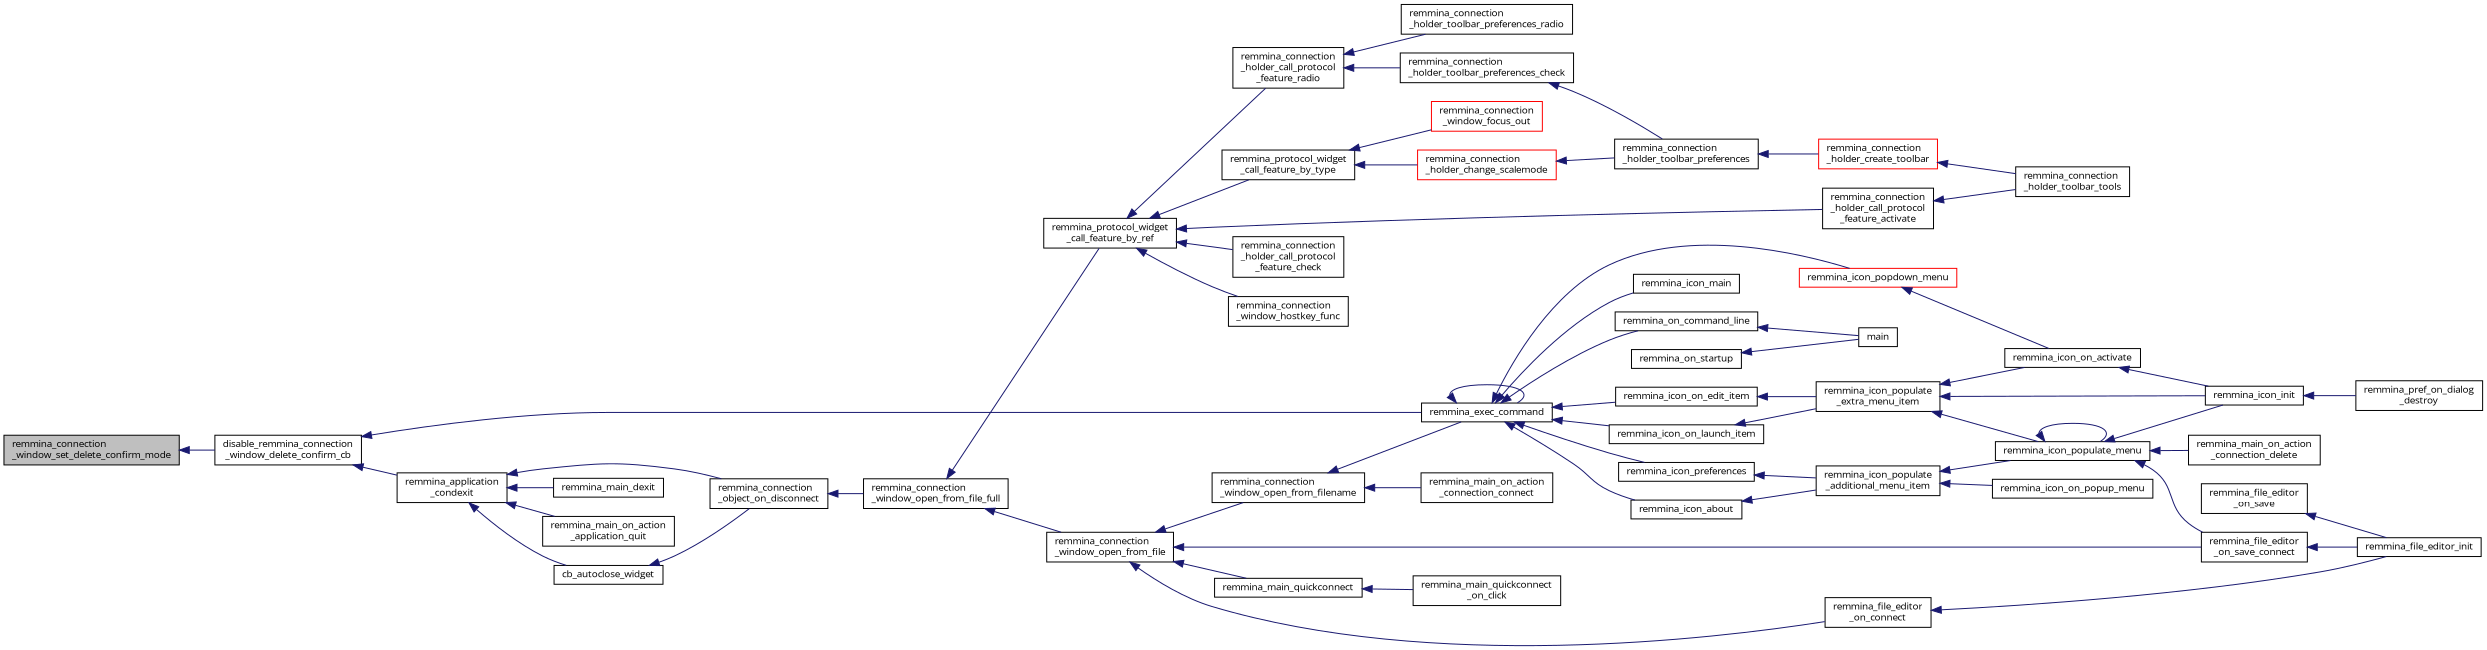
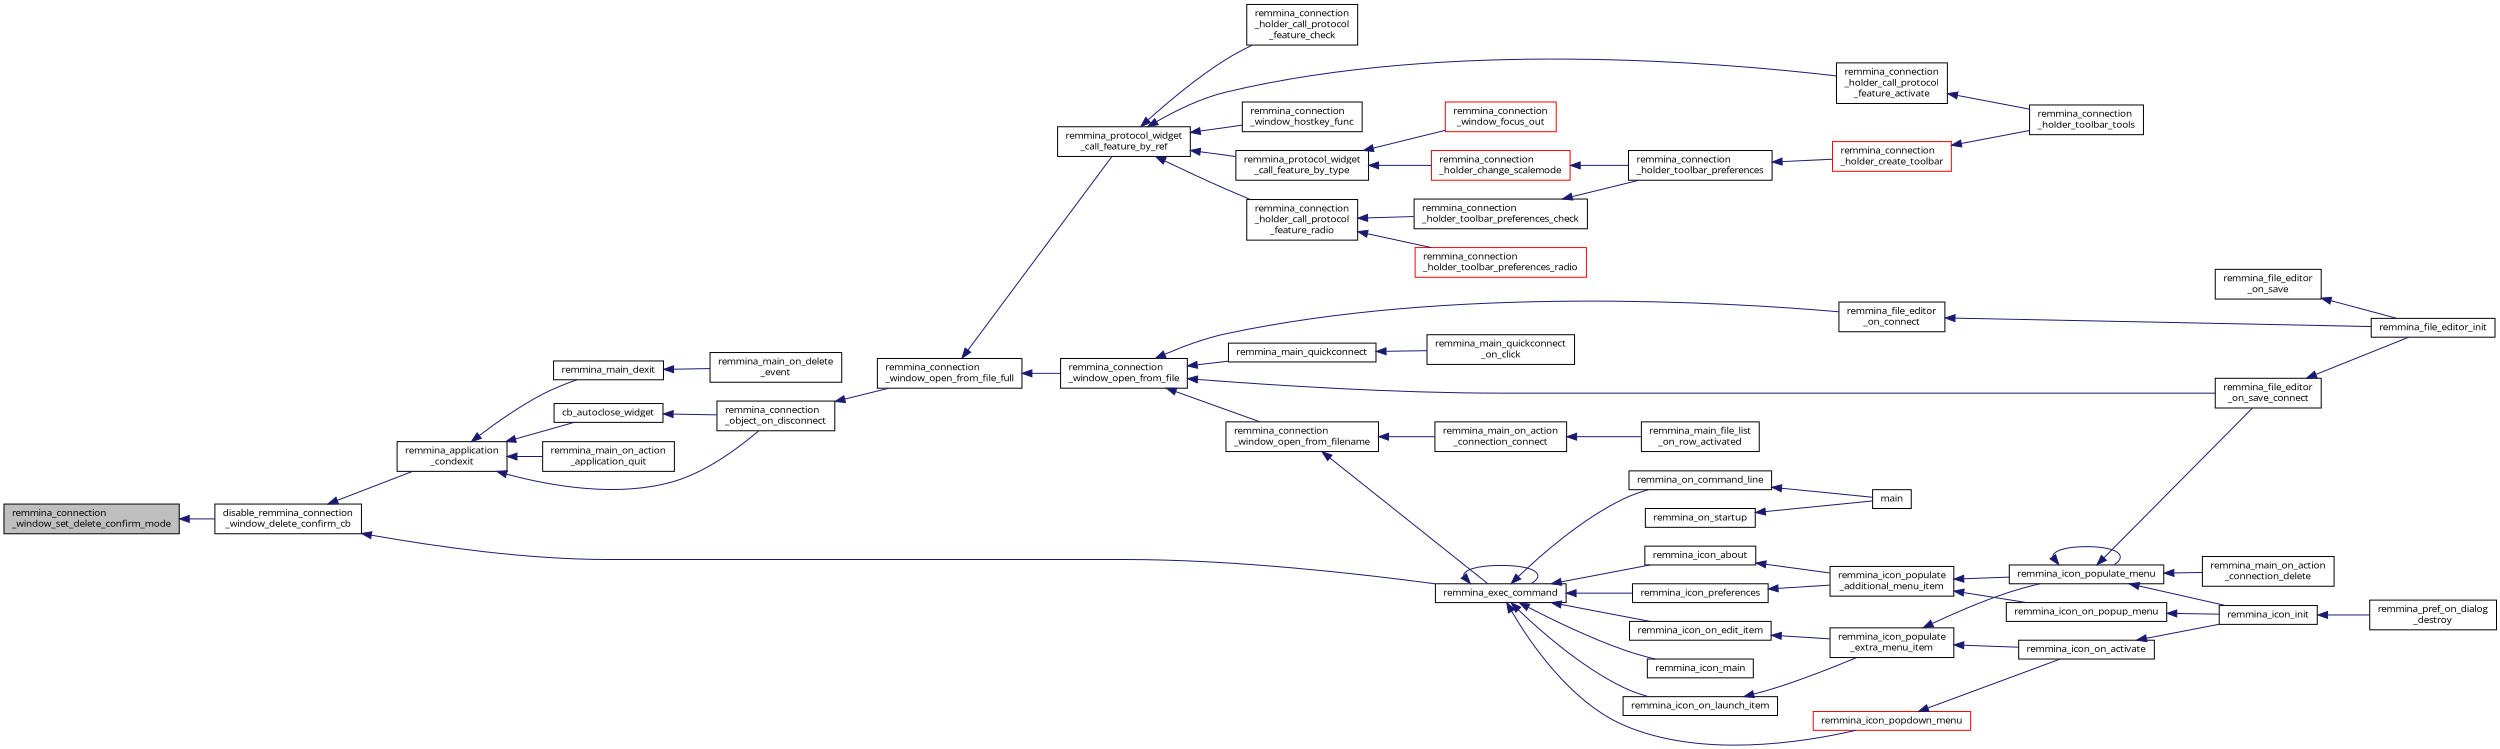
node "remmina_connection _holder_toolbar_preferences_radio": color black -> red
node "remmina_main_on_delete _event": added
edge "remmina_icon_init" -> "remmina_icon_populate _extra_menu_item": now "remmina_icon_init" -> "remmina_icon_on_popup_menu"
node "remmina_main_file_list _on_row_activated": added
